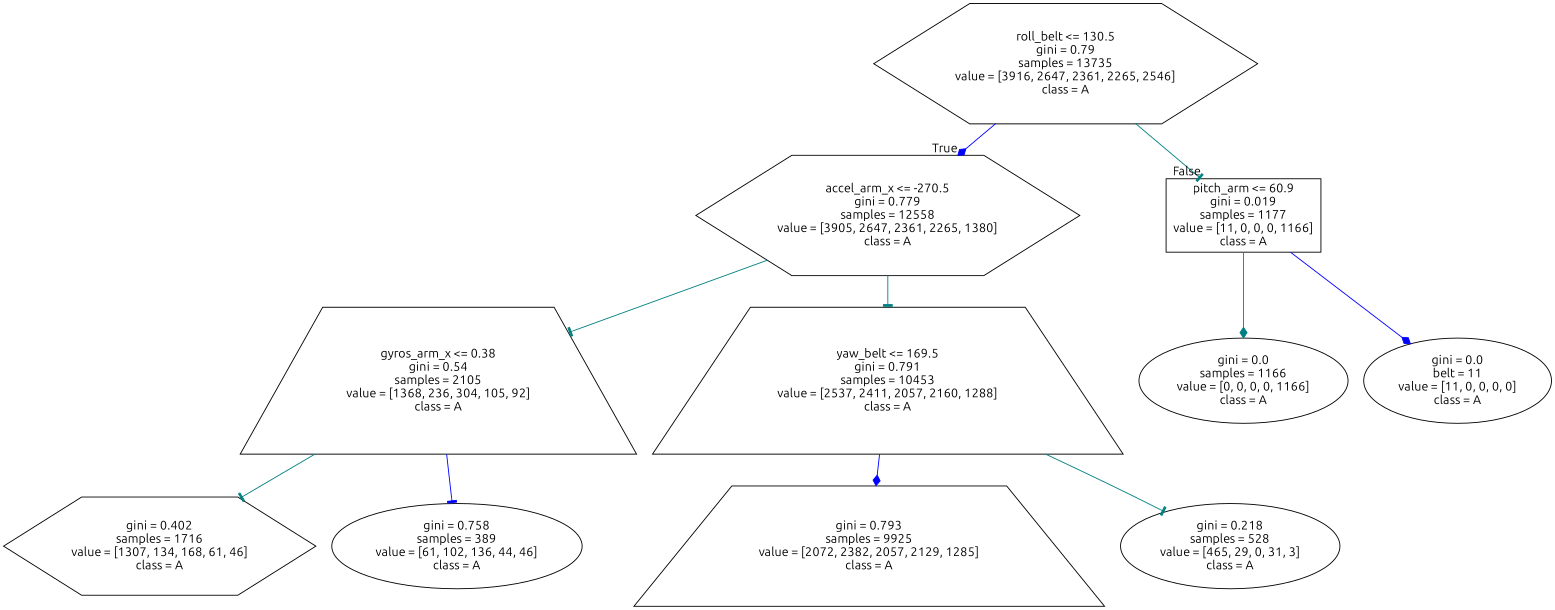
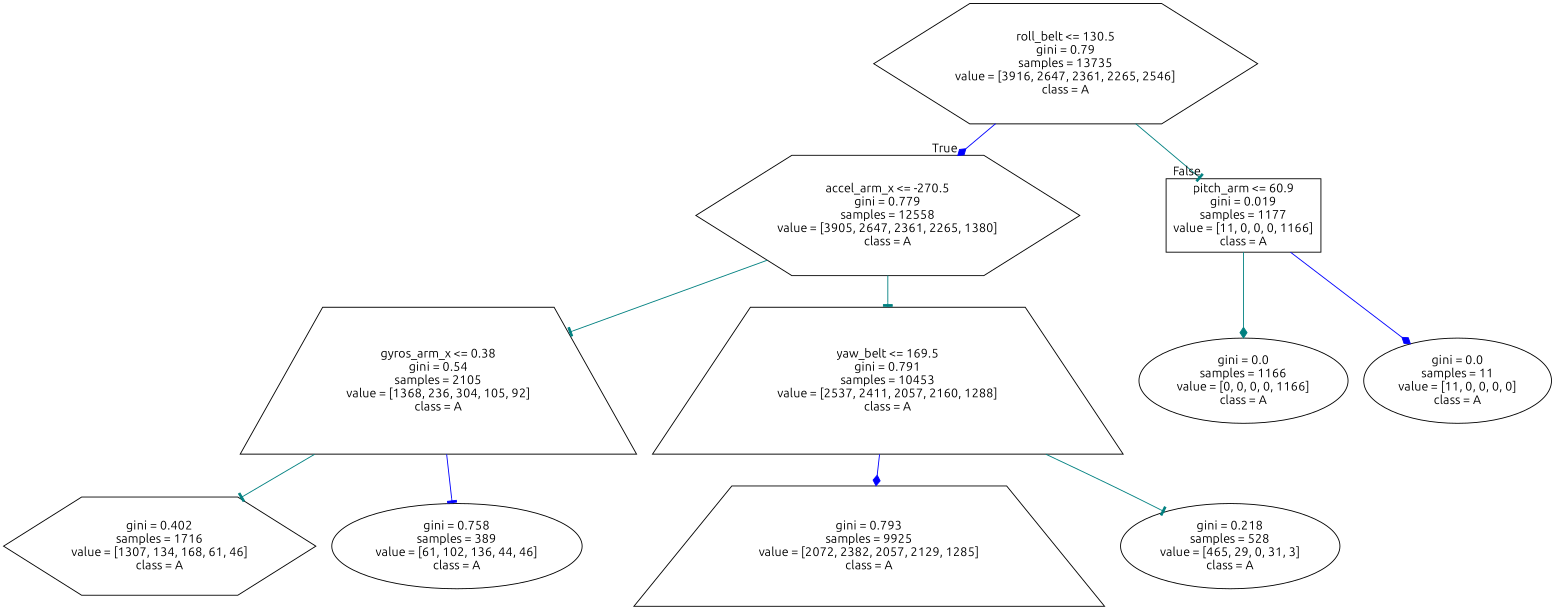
node "gini = 0.0 belt = 11 value = [11, 0, 0, 0, 0] class = A": label "gini = 0.0 belt = 11 value = [11, 0, 0, 0, 0] class = A" -> "gini = 0.0 samples = 11 value = [11, 0, 0, 0, 0] class = A"
